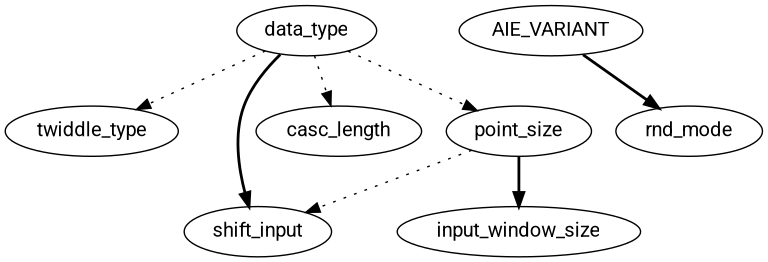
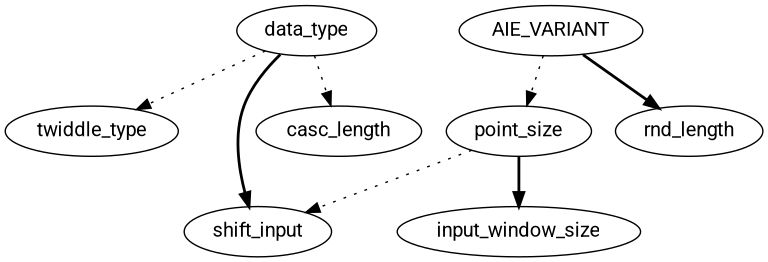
edge "data_type" -> "point_size": now "AIE_VARIANT" -> "point_size"
node "rnd_mode": label "rnd_mode" -> "rnd_length"
